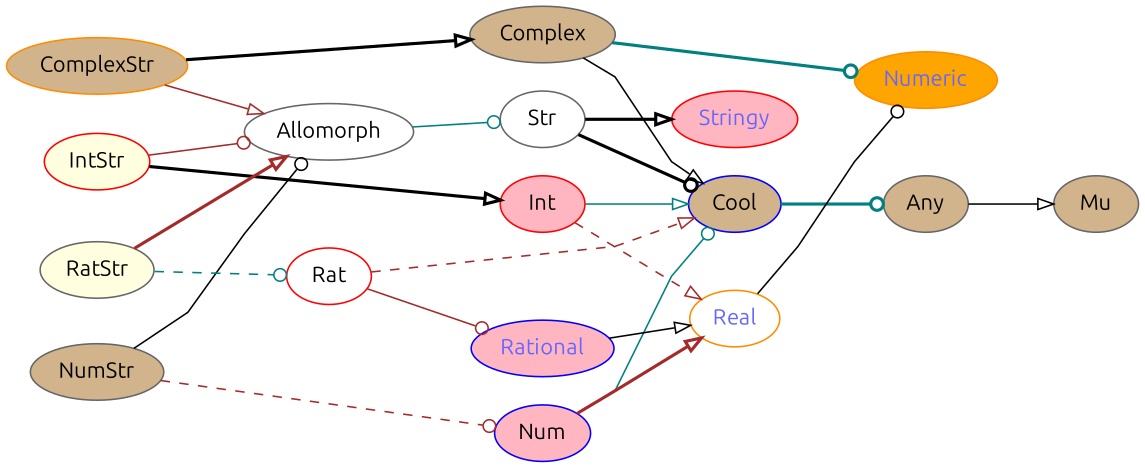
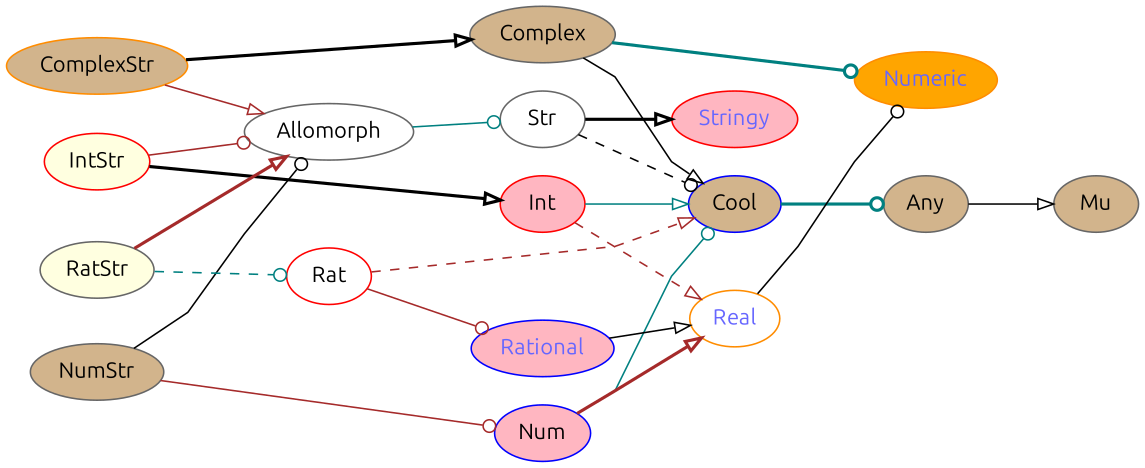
edge "Str" -> "Cool": style bold -> dashed
edge "NumStr" -> "Num": style dashed -> solid
